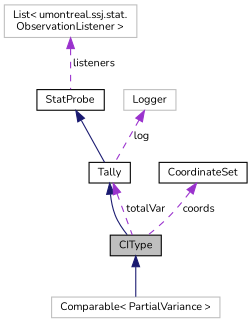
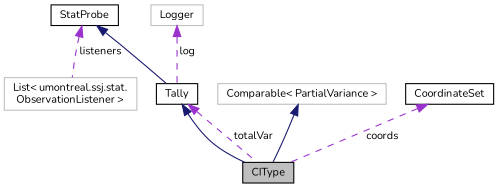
edge "StatProbe" -> "List< umontreal.ssj.stat. ObservationListener >": reversed
edge "Comparable< PartialVariance >" -> "CIType": reversed
